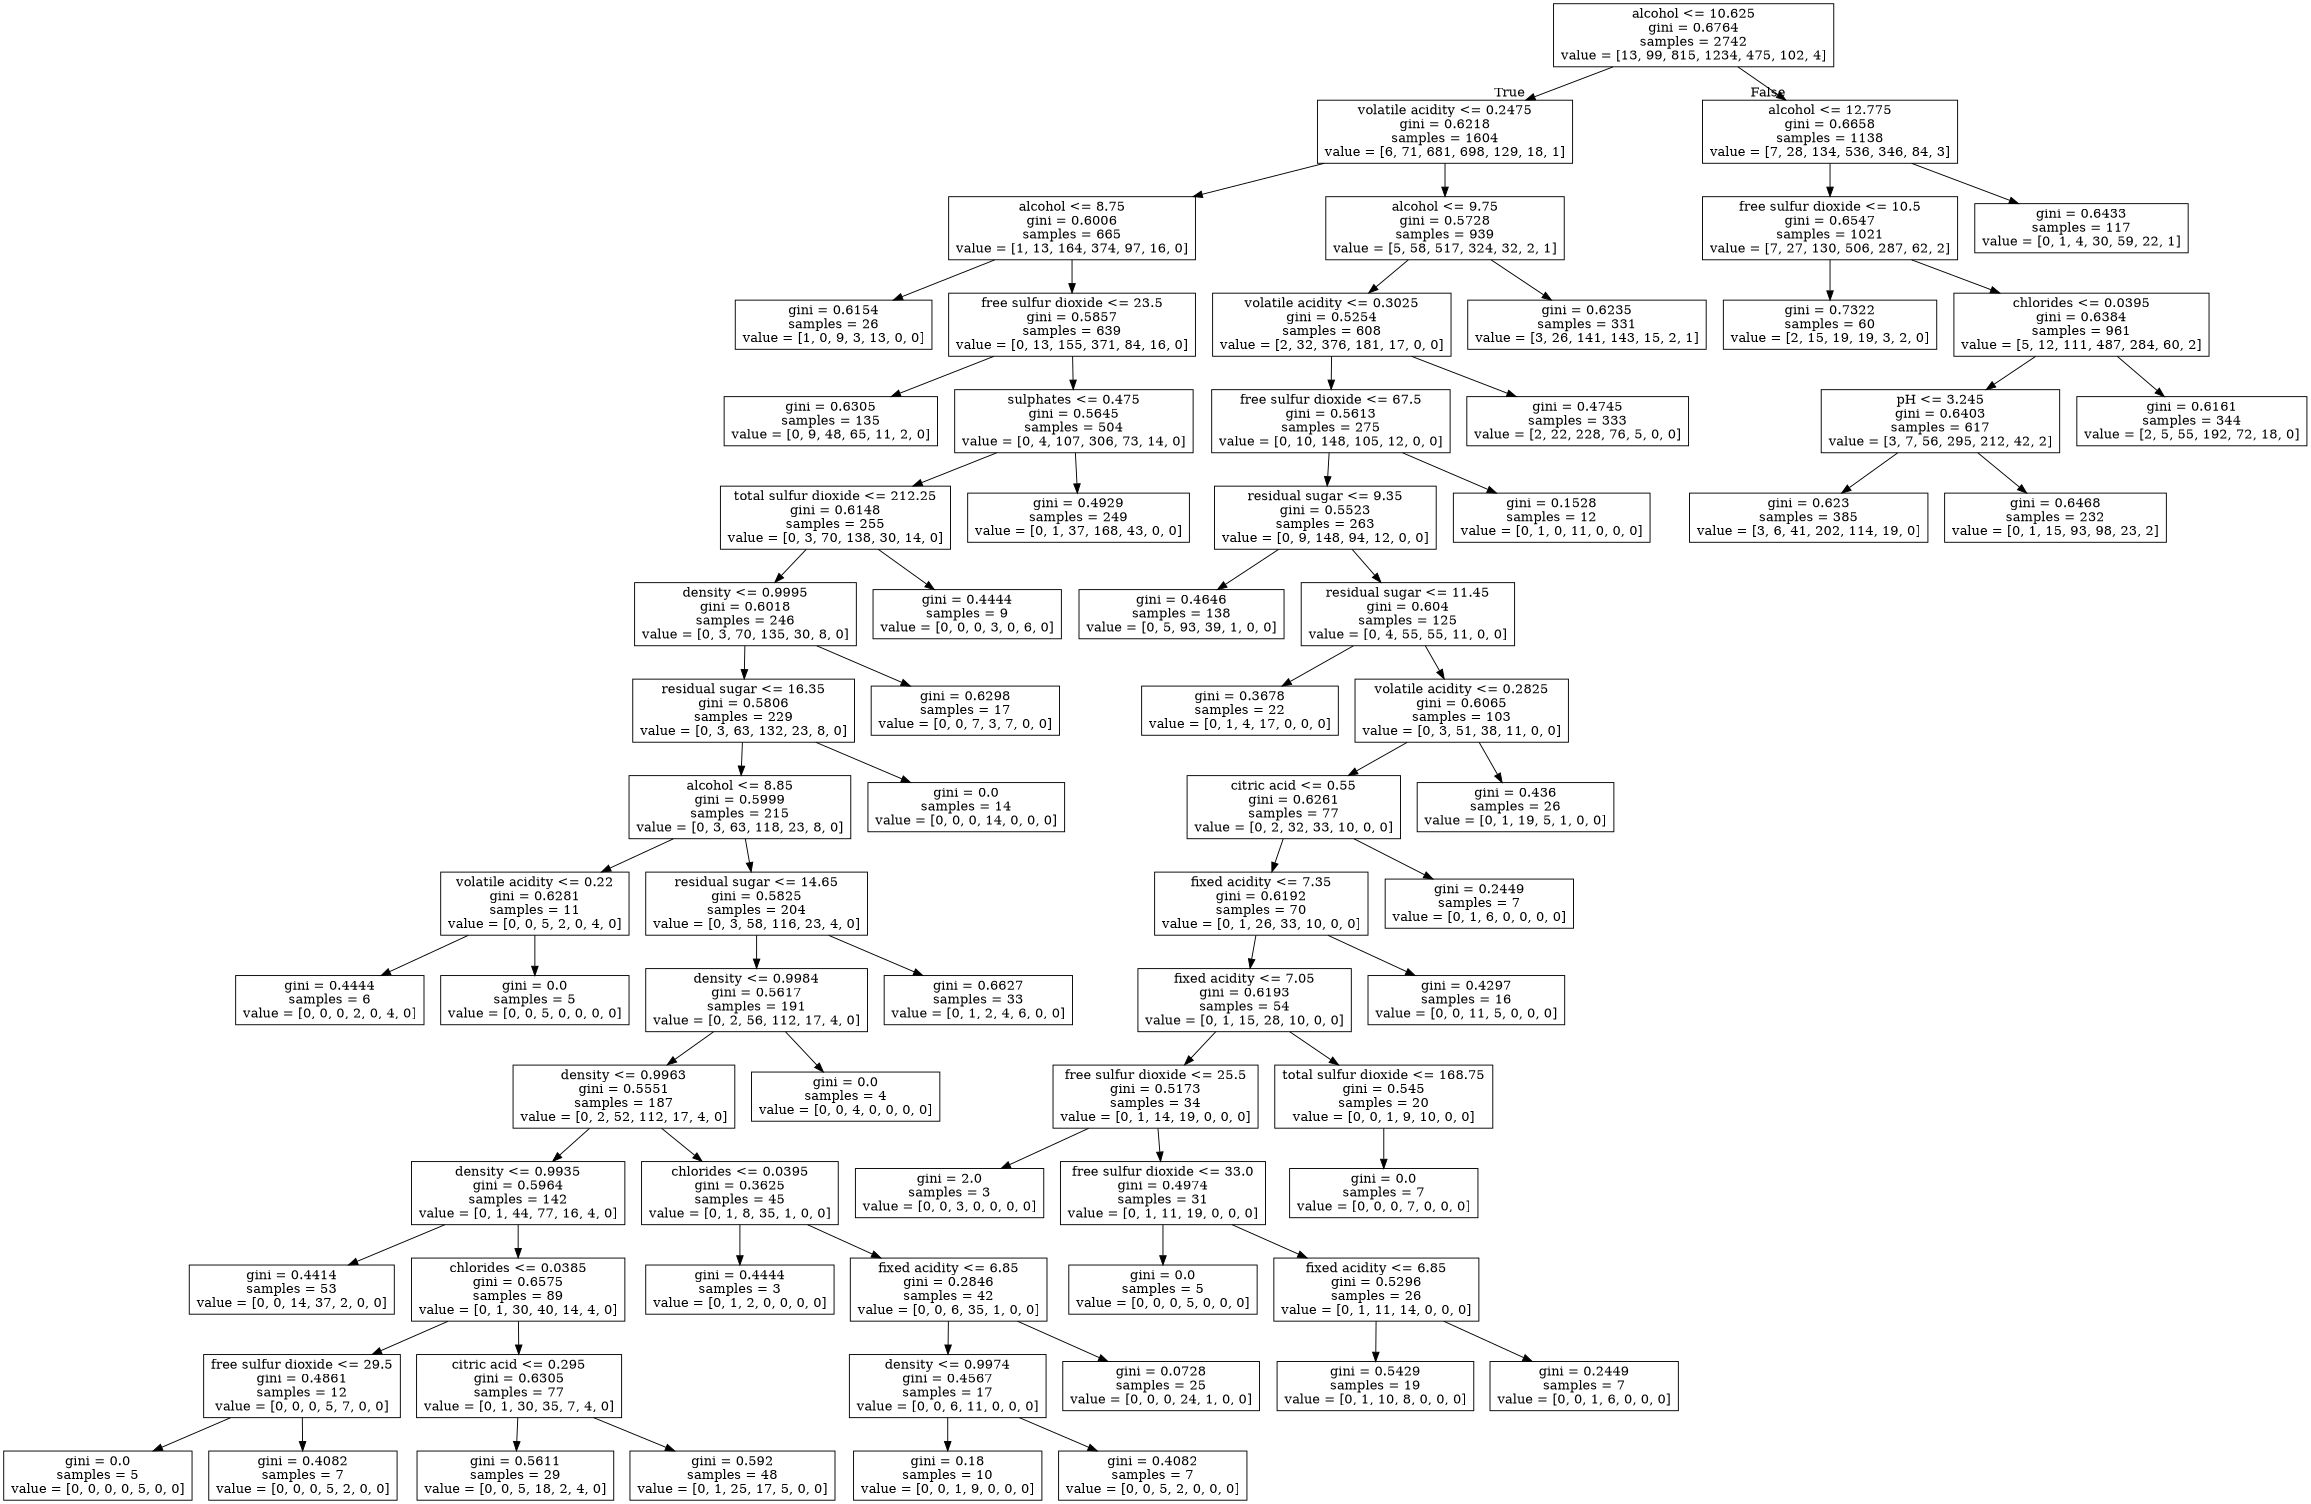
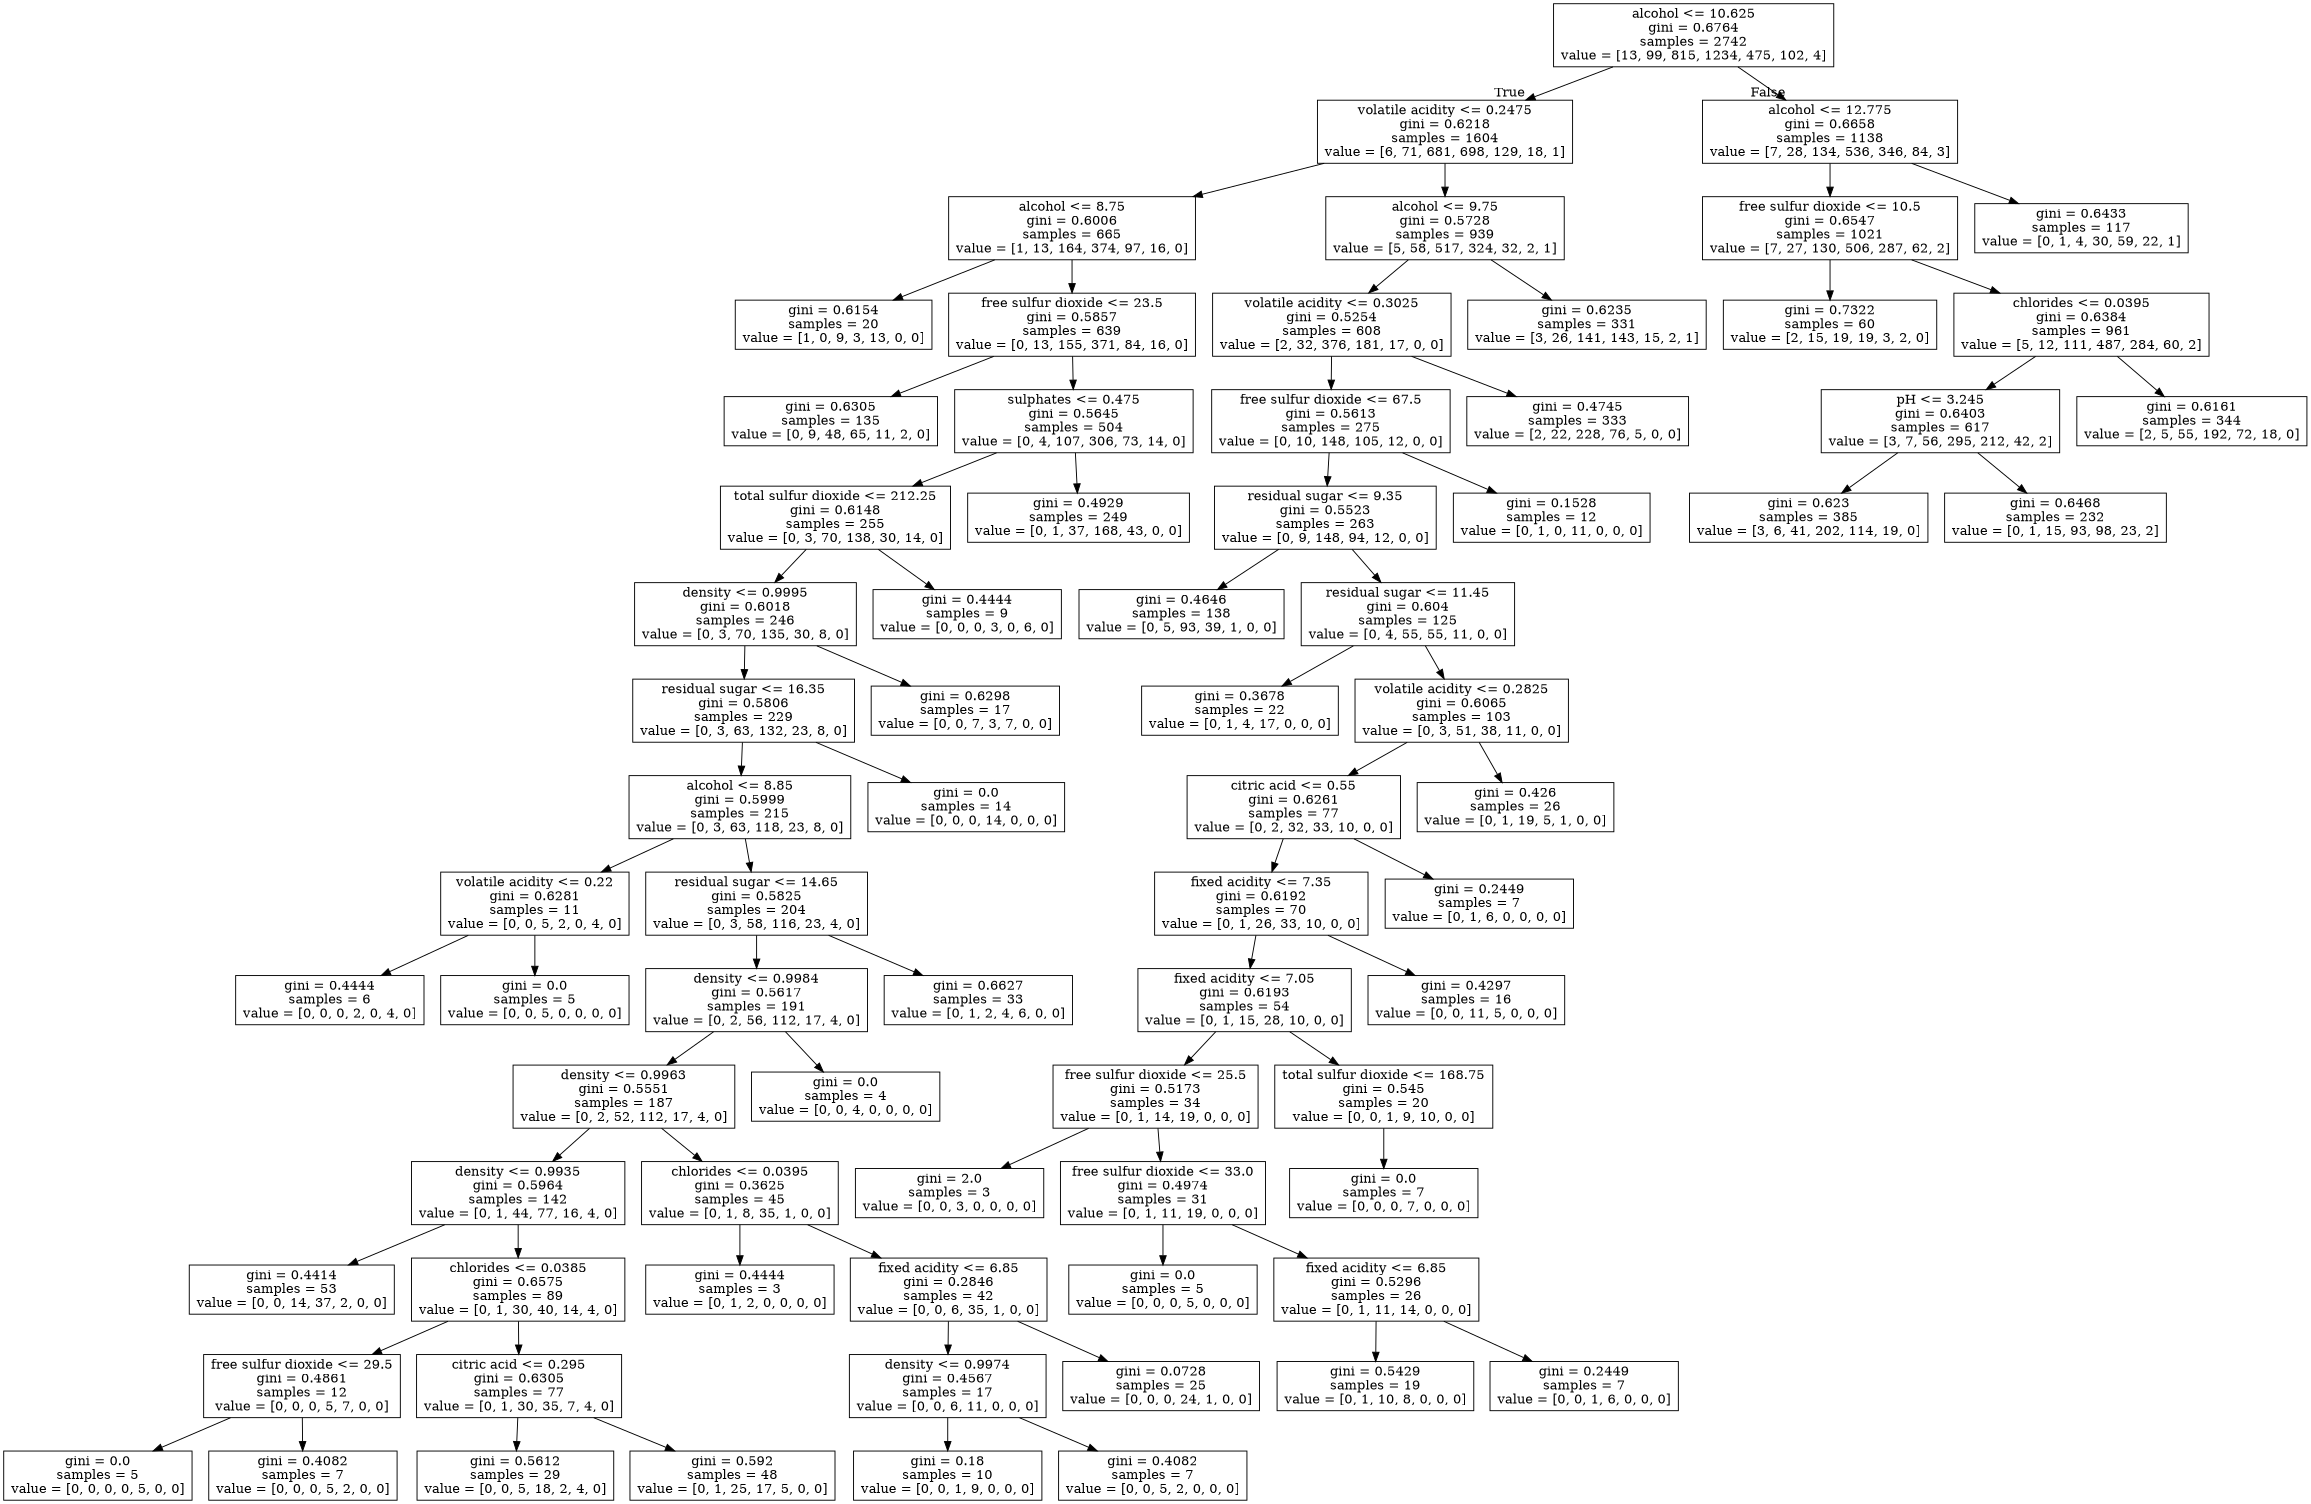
node "gini = 0.6154 samples = 26 value = [1, 0, 9, 3, 13, 0, 0]": label "gini = 0.6154 samples = 26 value = [1, 0, 9, 3, 13, 0, 0]" -> "gini = 0.6154 samples = 20 value = [1, 0, 9, 3, 13, 0, 0]"
node "gini = 0.436 samples = 26 value = [0, 1, 19, 5, 1, 0, 0]": label "gini = 0.436 samples = 26 value = [0, 1, 19, 5, 1, 0, 0]" -> "gini = 0.426 samples = 26 value = [0, 1, 19, 5, 1, 0, 0]"
node "gini = 0.5611 samples = 29 value = [0, 0, 5, 18, 2, 4, 0]": label "gini = 0.5611 samples = 29 value = [0, 0, 5, 18, 2, 4, 0]" -> "gini = 0.5612 samples = 29 value = [0, 0, 5, 18, 2, 4, 0]"
